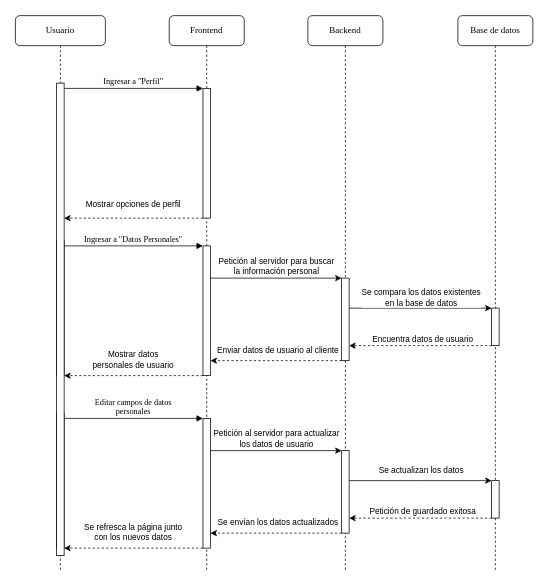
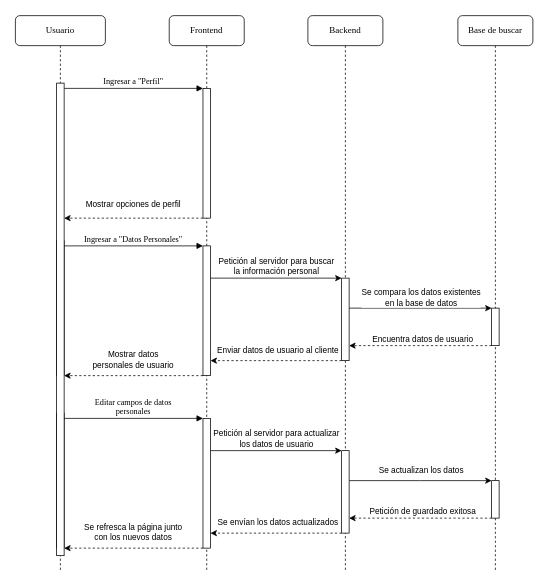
node "Base de datos": label "Base de datos" -> "Base de buscar"
